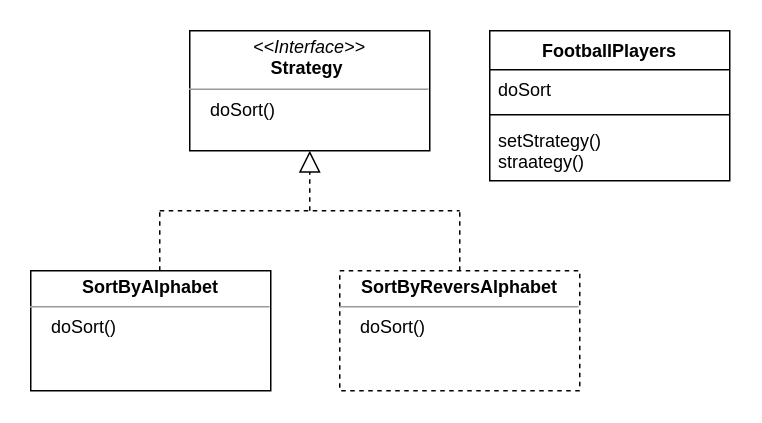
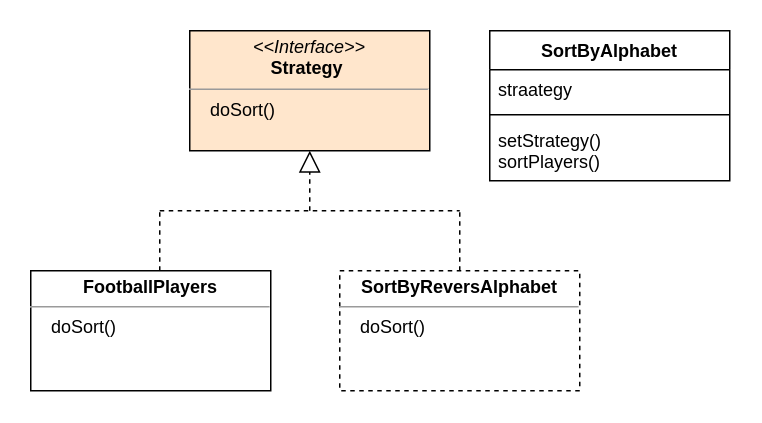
node "FootballPlayers": label "FootballPlayers" -> "SortByAlphabet"
node "doSort": label "doSort" -> "straategy"
node "<<Interface>> Strategy doSort()": fillcolor #ffffff -> #ffe6cc
node "setStrategy() straategy()": label "setStrategy() straategy()" -> "setStrategy() sortPlayers()"
node "SortByAlphabet doSort()": label "SortByAlphabet doSort()" -> "FootballPlayers doSort()"
